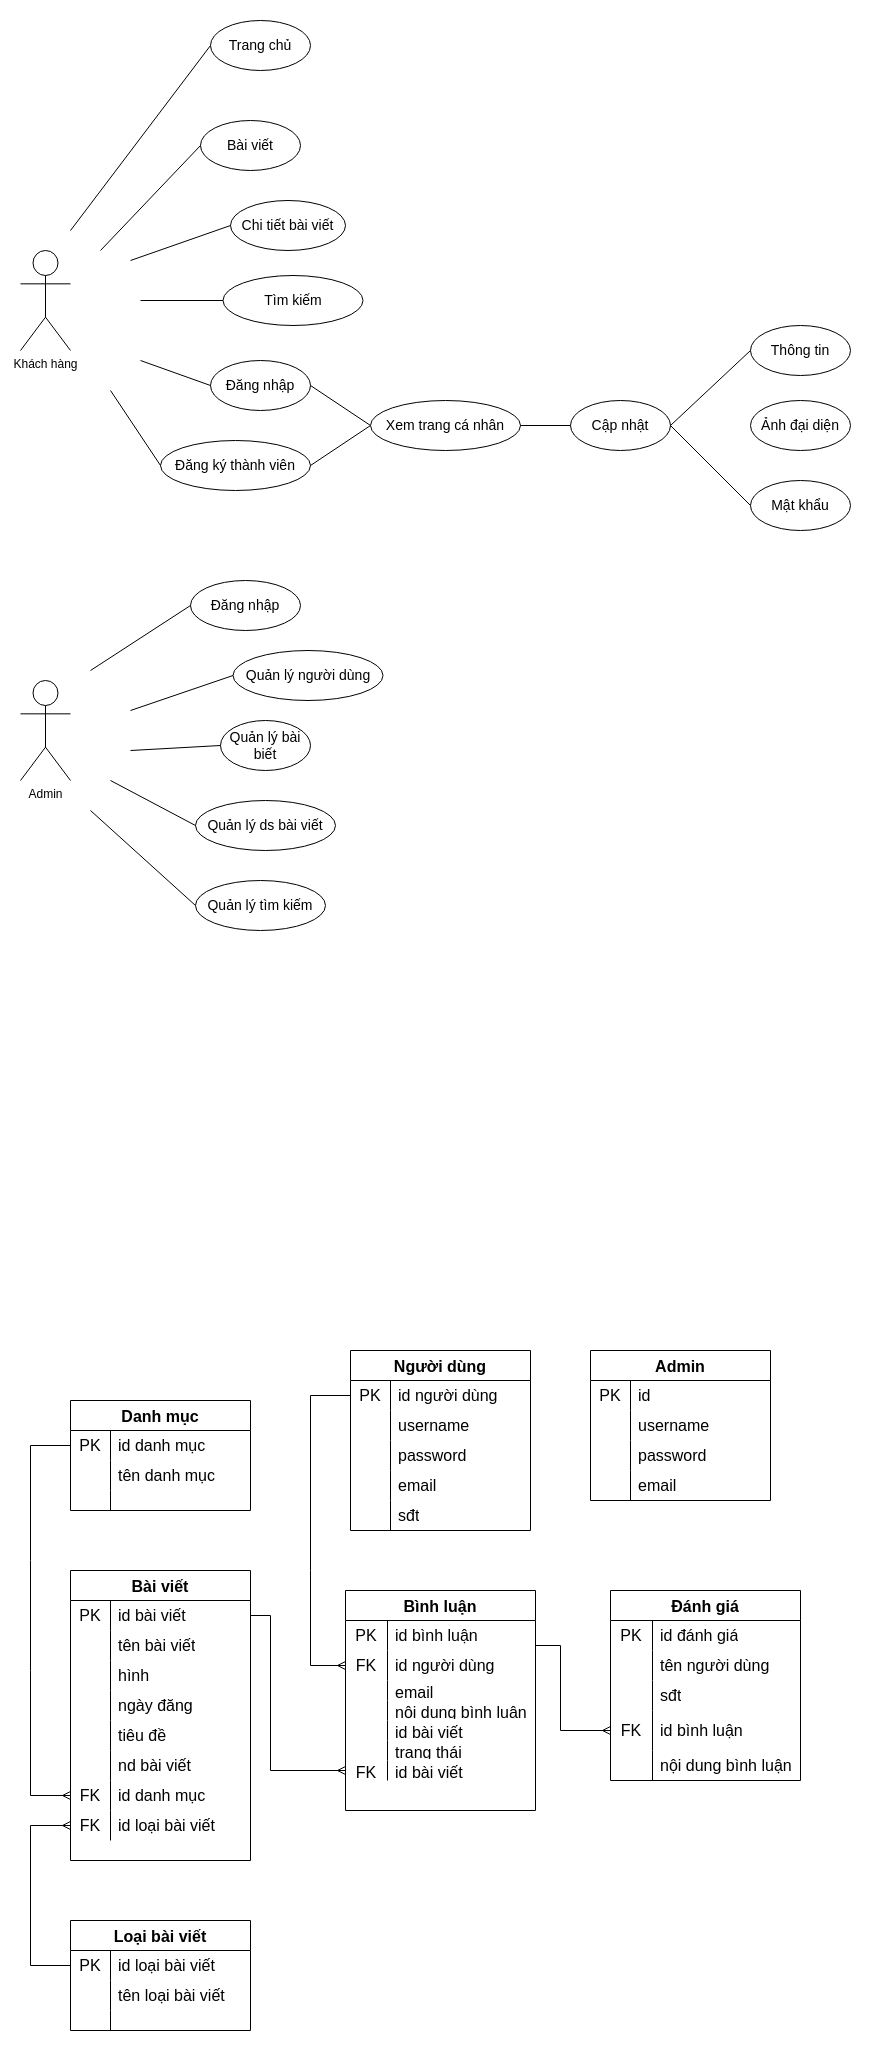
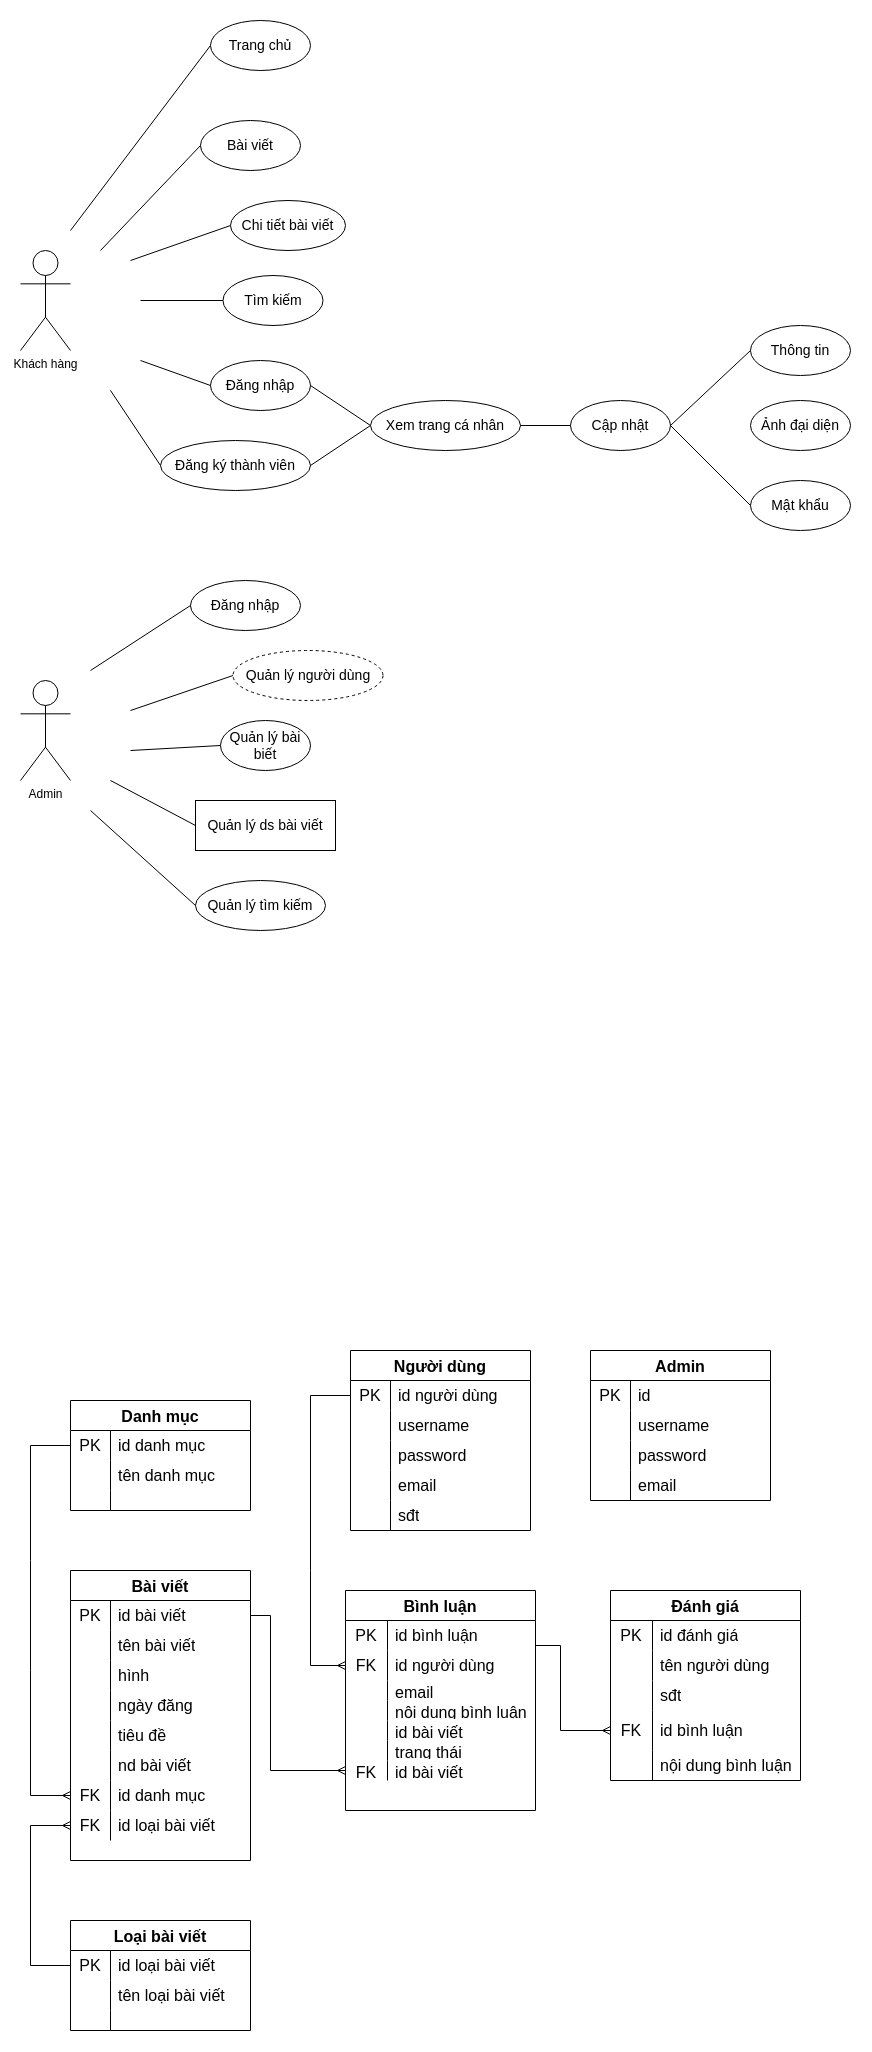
node "Tìm kiếm": size 140x50 -> 100x50
node "Quản lý người dùng": style solid -> dashed
node "Quản lý ds bài viết": shape ellipse -> rectangle
